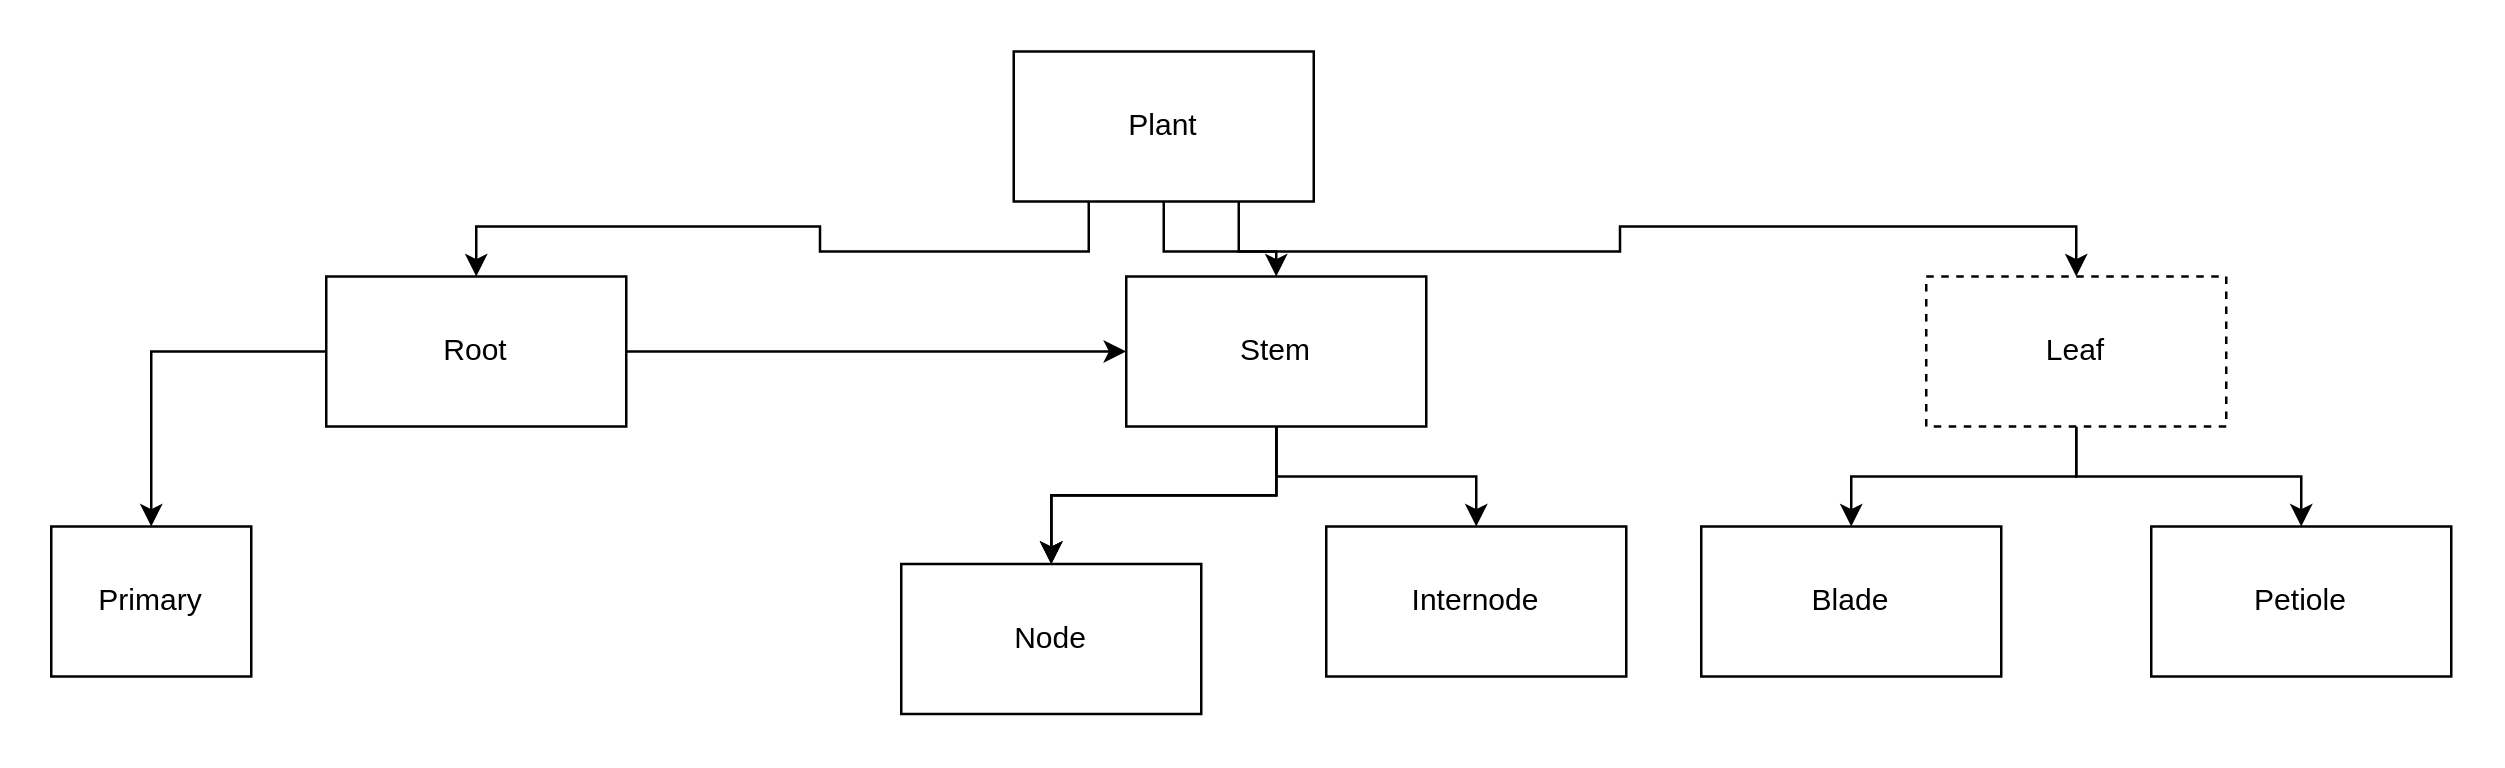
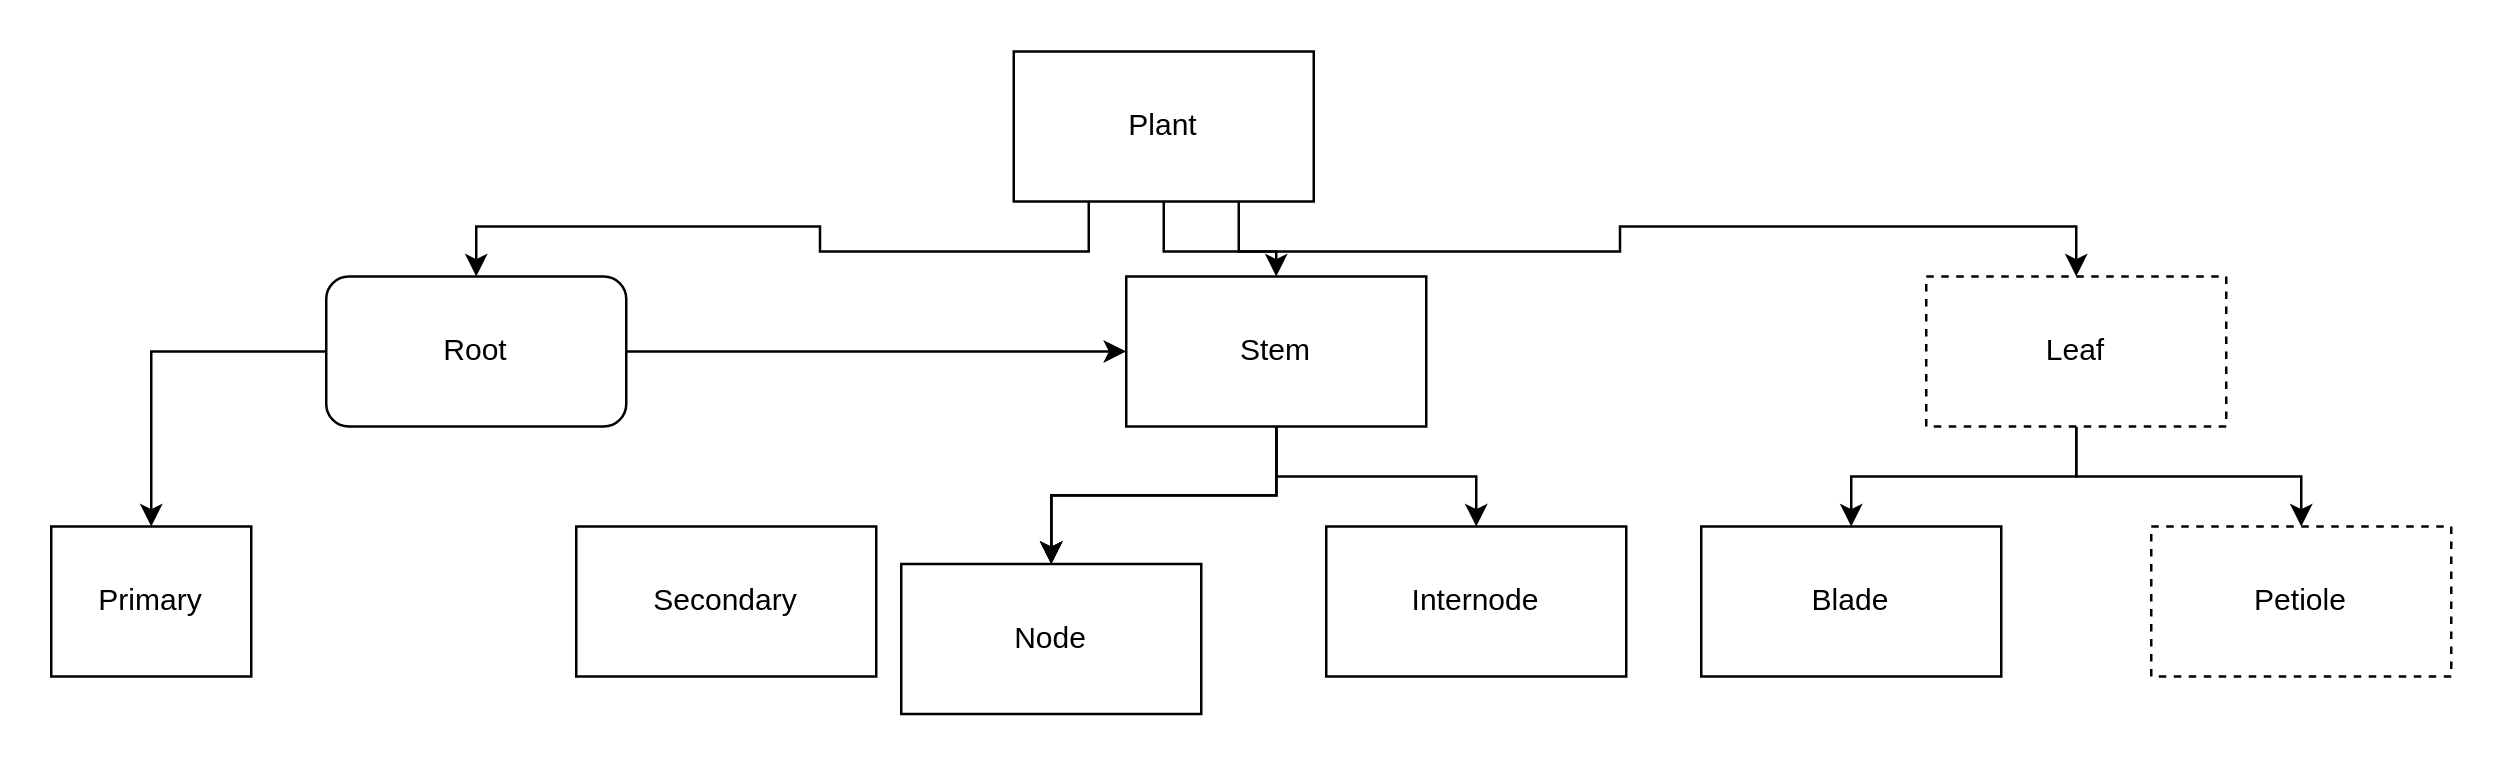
node "Root": shape rectangle -> rounded rectangle
node "Secondary": added
node "Petiole": style solid -> dashed
